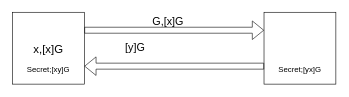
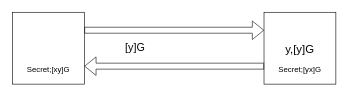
node "G,[x]G": removed
node "x,[x]G": removed
node "y,[y]G": added
